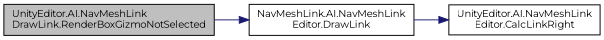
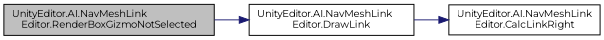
node "UnityEditor.AI.NavMeshLink DrawLink.RenderBoxGizmoNotSelected": label "UnityEditor.AI.NavMeshLink DrawLink.RenderBoxGizmoNotSelected" -> "UnityEditor.AI.NavMeshLink Editor.RenderBoxGizmoNotSelected"
node "NavMeshLink.AI.NavMeshLink Editor.DrawLink": label "NavMeshLink.AI.NavMeshLink Editor.DrawLink" -> "UnityEditor.AI.NavMeshLink Editor.DrawLink"
